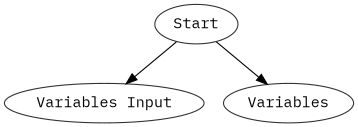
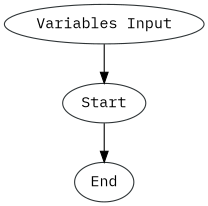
edge "Start" -> "Variables Input": reversed
node "Variables": label "Variables" -> "End"
